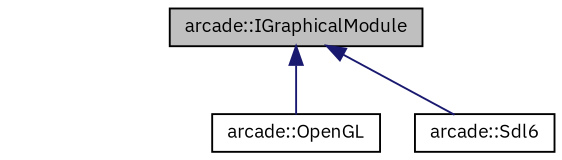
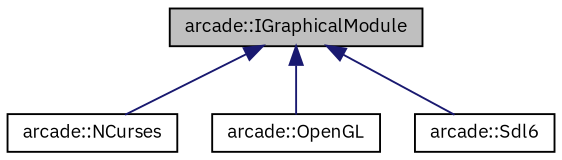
node "arcade::NCurses": added
